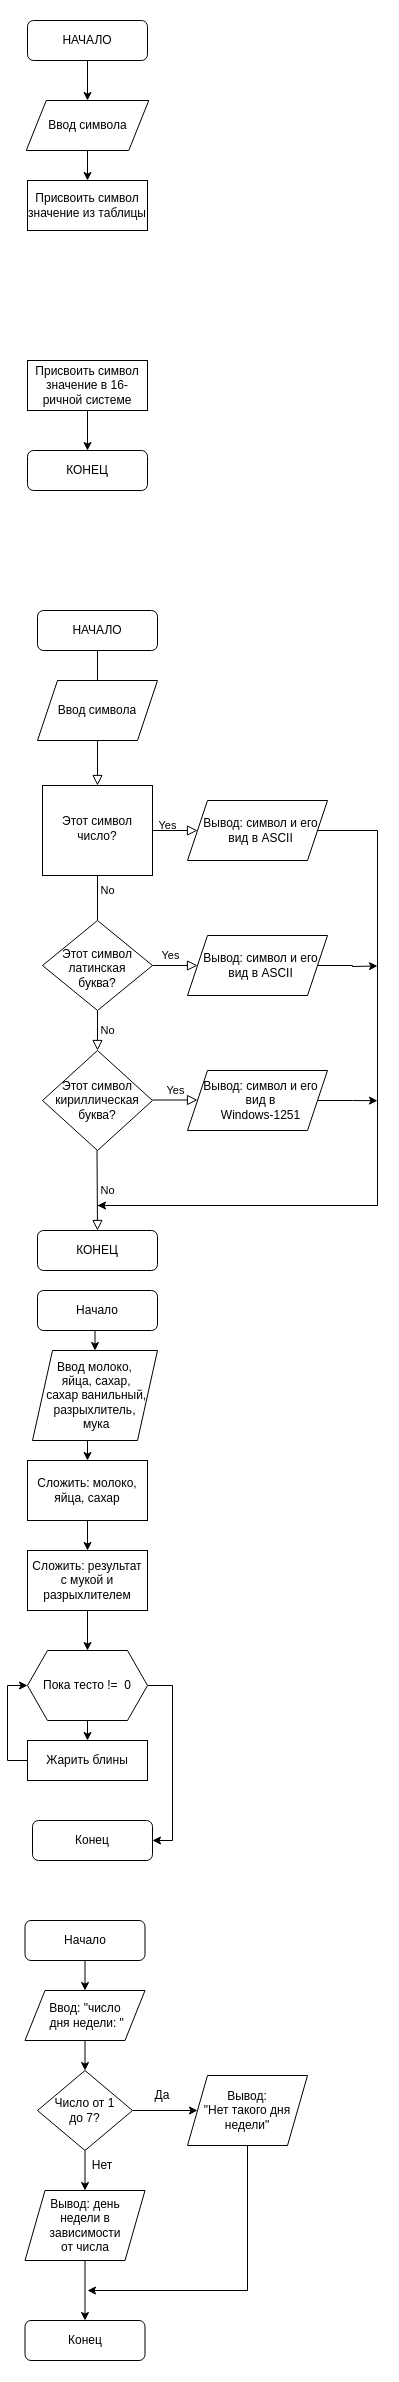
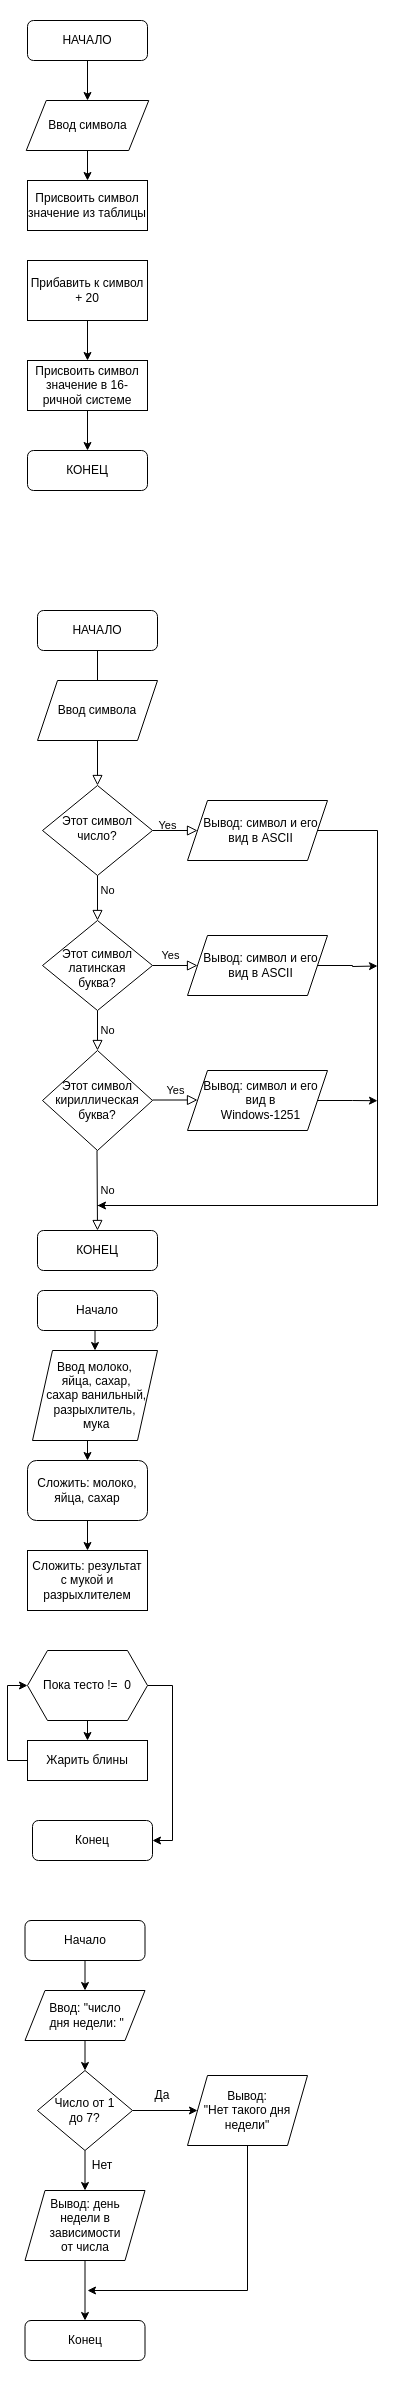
node "Прибавить к символ + 20": added
edge "Прибавить к символ + 20" -> "Присвоить символ значение в 16-ричной системе": added
node "Этот символ число?": shape rectangle -> diamond
edge "Этот символ число?" -- "Этот символ латинская буква?": arrowhead none -> block
node "Сложить: молоко, яйца, сахар": shape rectangle -> rounded rectangle
edge "Сложить: результат с мукой и разрыхлителем" -> "Пока тесто != 0": removed
